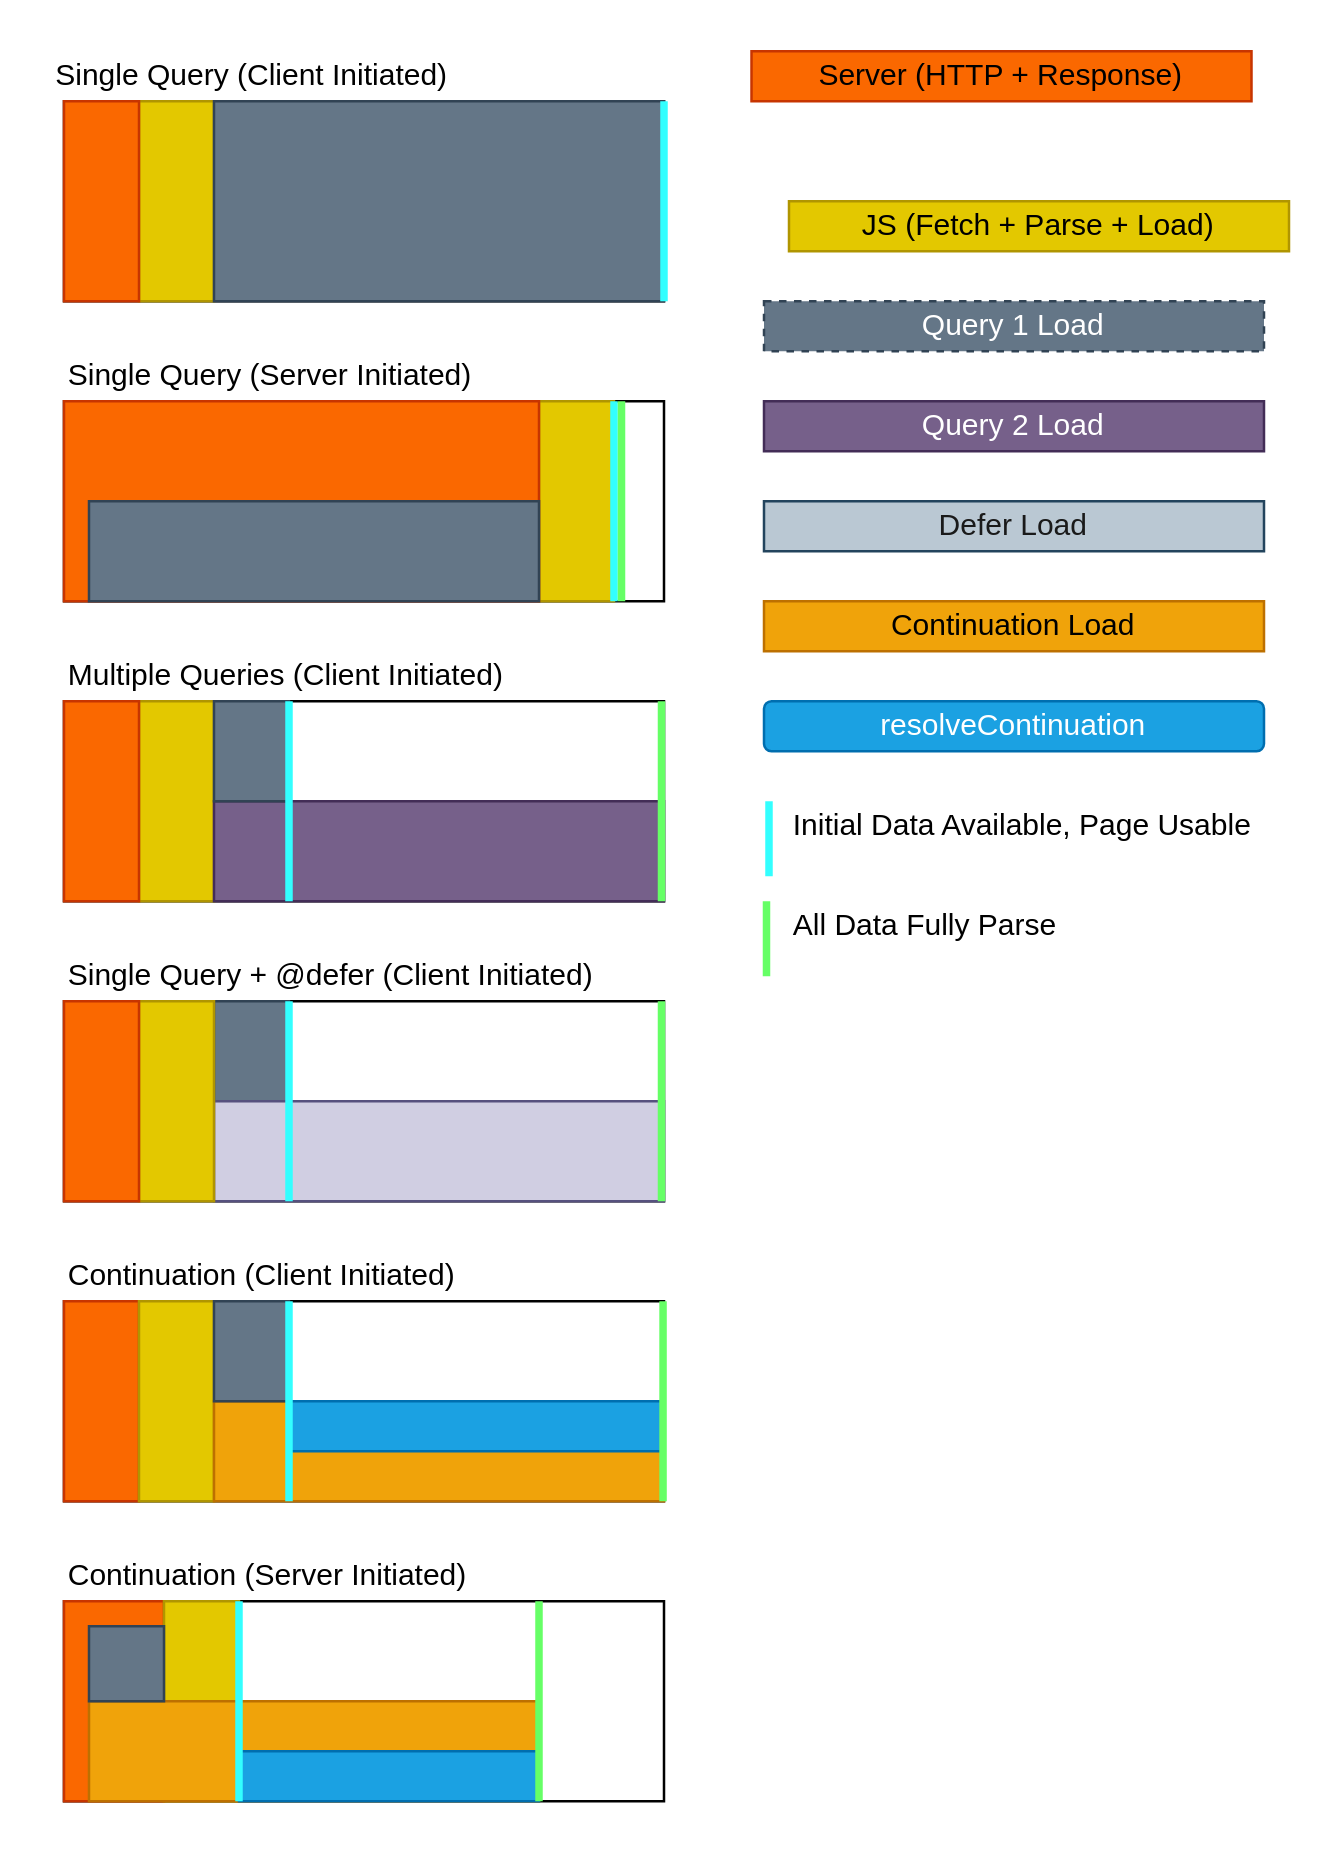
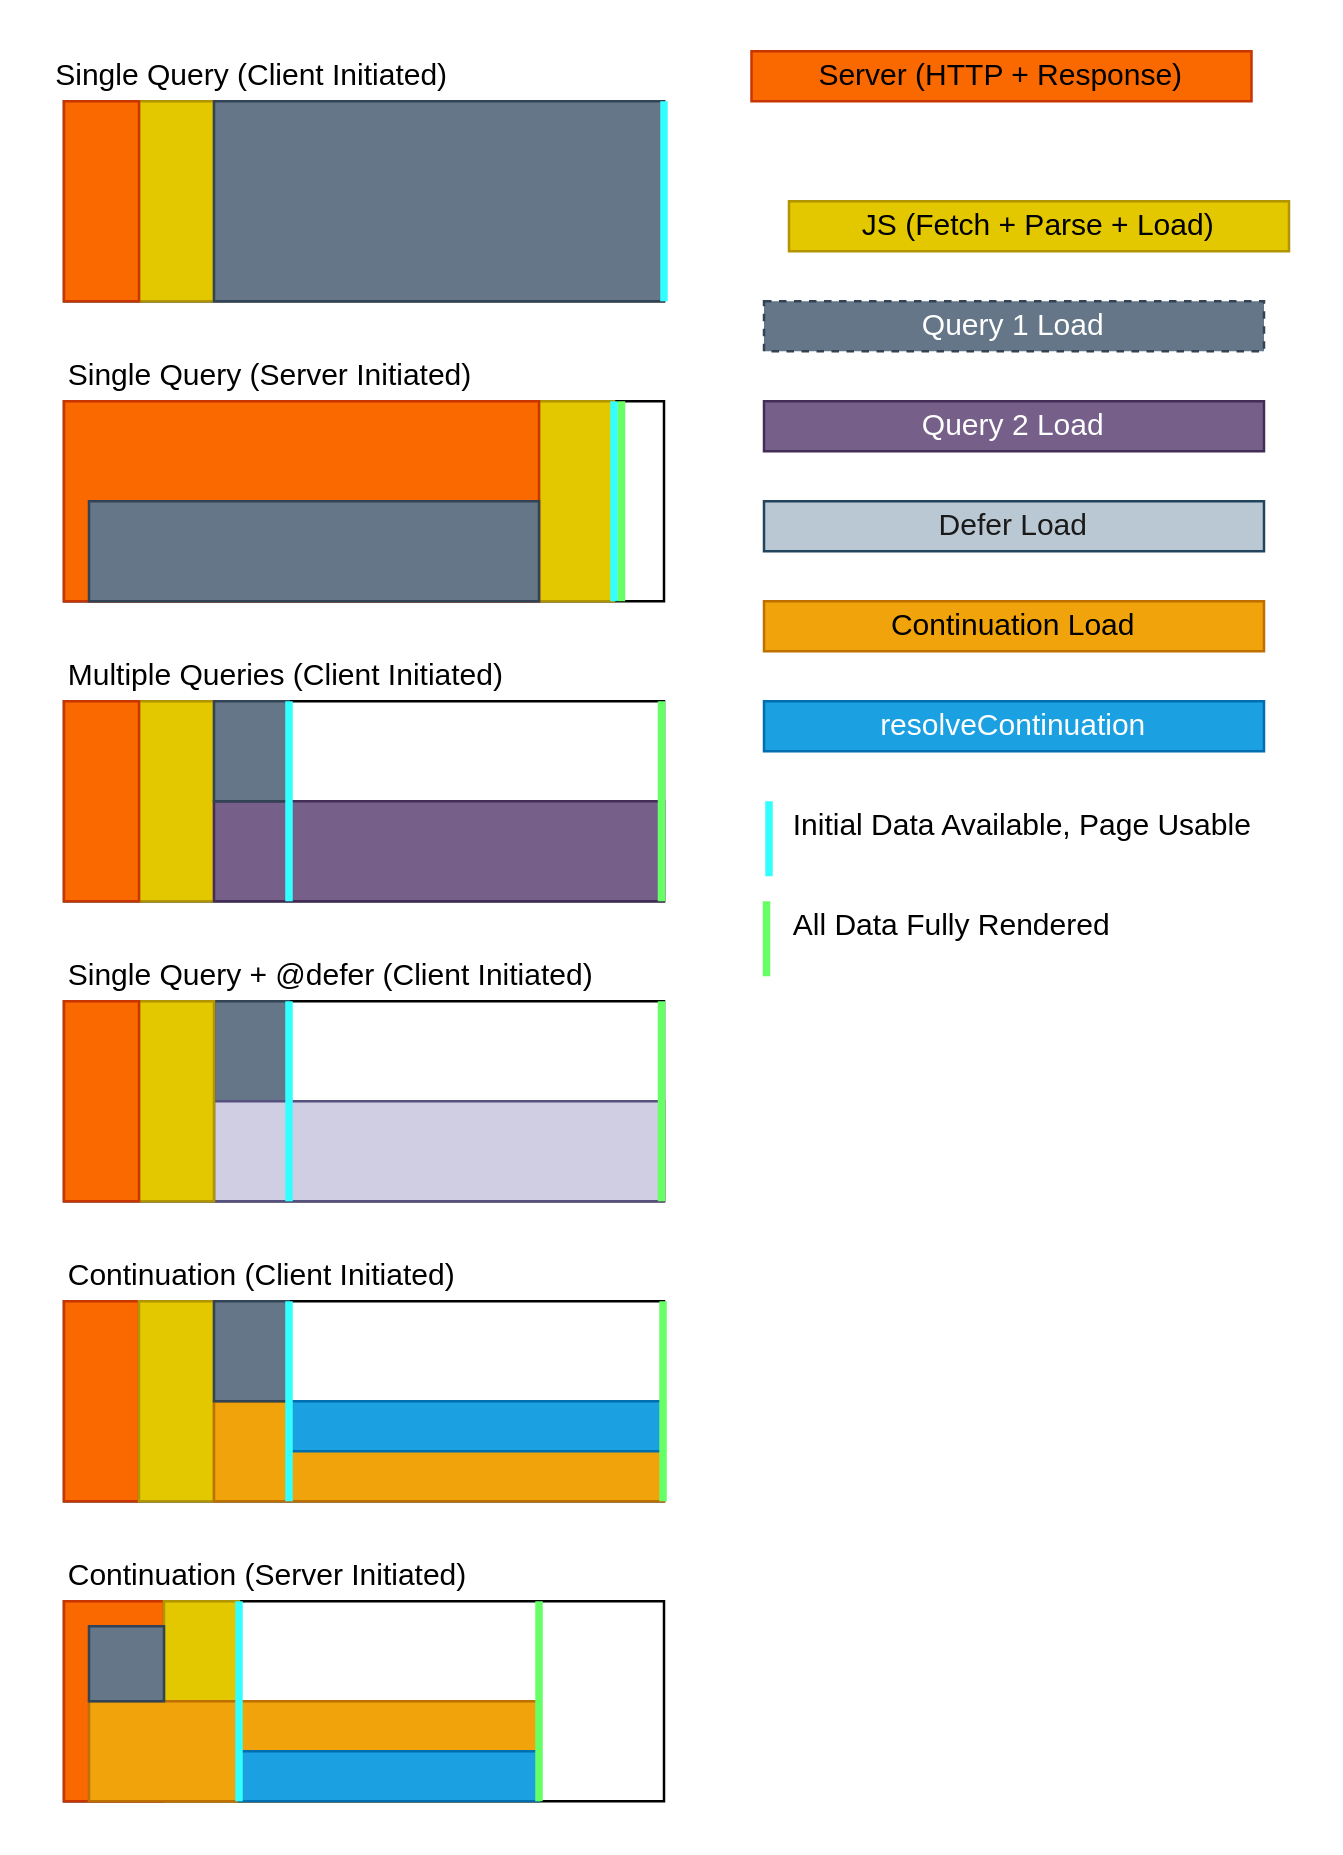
node "resolveContinuation": shape rounded rectangle -> rectangle
node "All Data Fully Parse": label "All Data Fully Parse" -> "All Data Fully Rendered"
